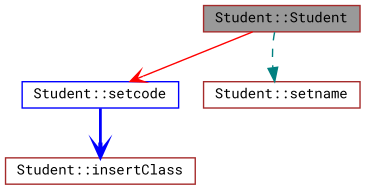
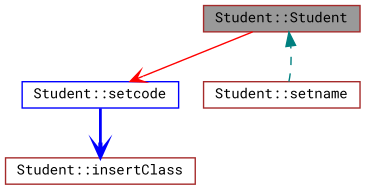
edge "Student::Student" -> "Student::setname": reversed
